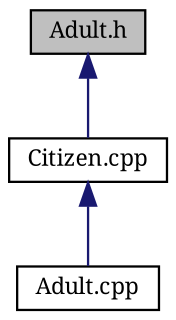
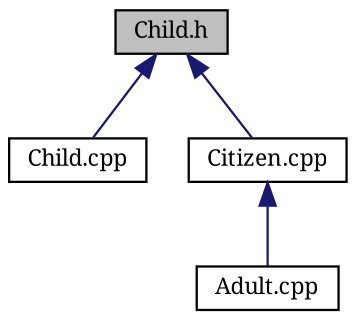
node "Adult.h": label "Adult.h" -> "Child.h"
node "Child.cpp": added
